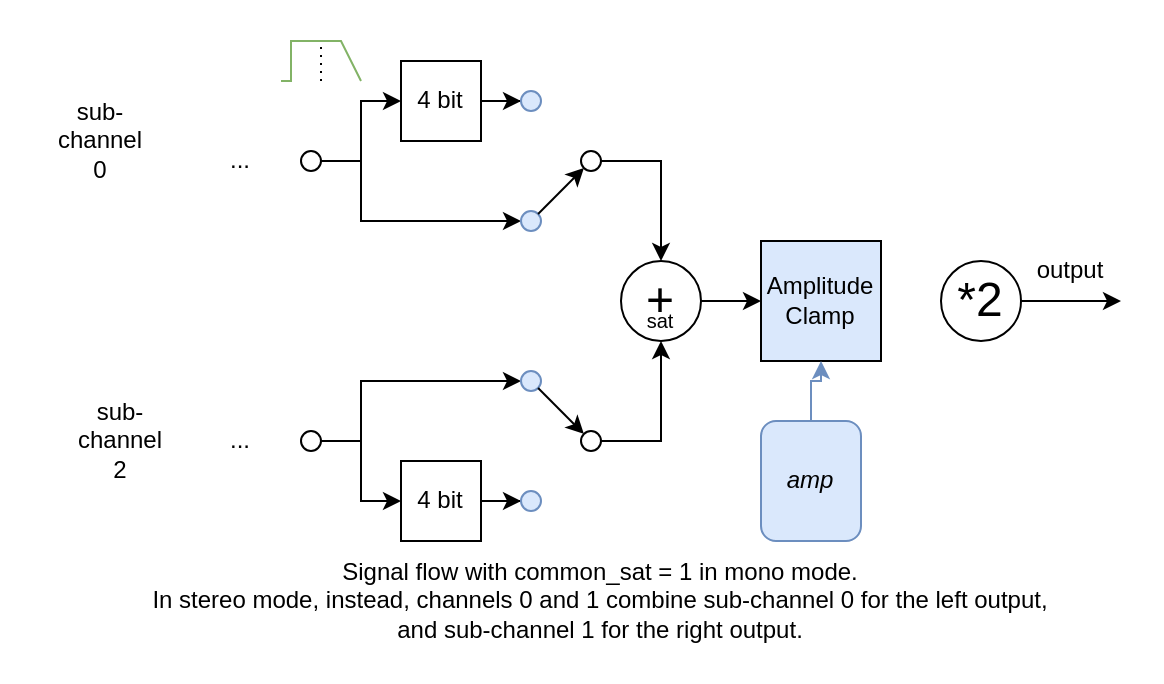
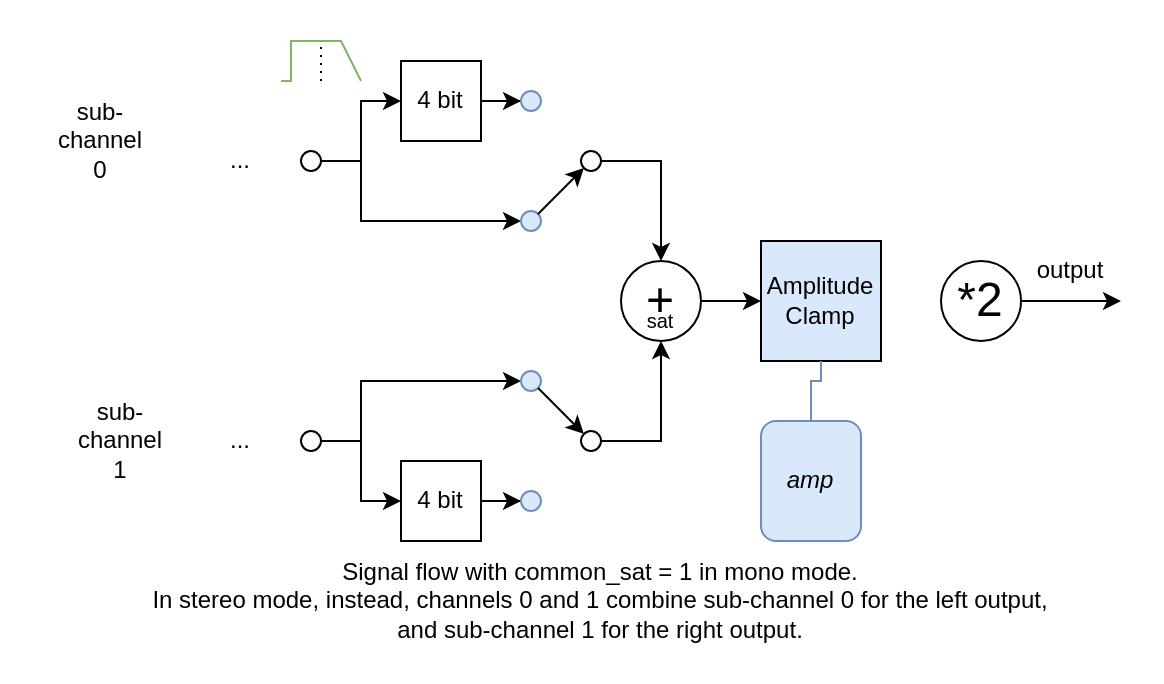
edge "amp" -> "Amplitude Clamp": arrowhead classic -> none
node "sub- channel 2": label "sub- channel 2" -> "sub- channel 1"
